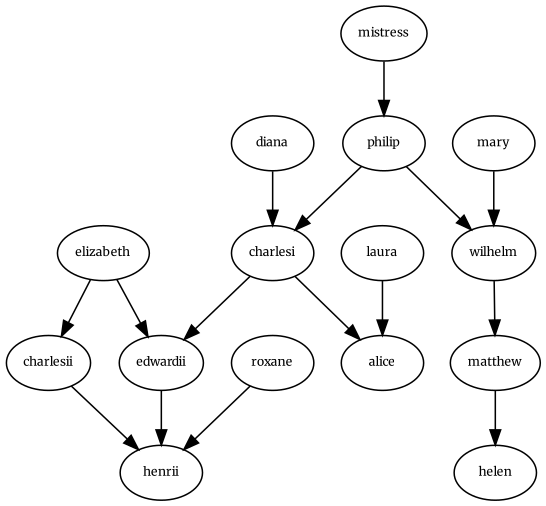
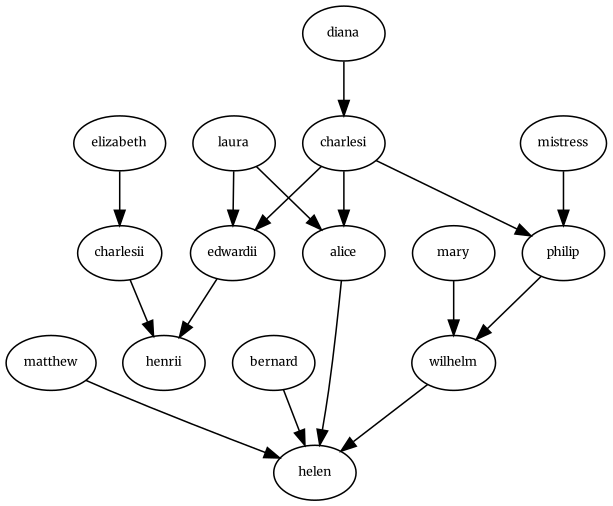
edge "philip" -> "charlesi": reversed
edge "elizabeth" -> "edwardii": now "laura" -> "edwardii"
edge "wilhelm" -> "matthew": now "wilhelm" -> "helen"
edge "alice" -> "helen": added
node "roxane": removed
node "bernard": added
